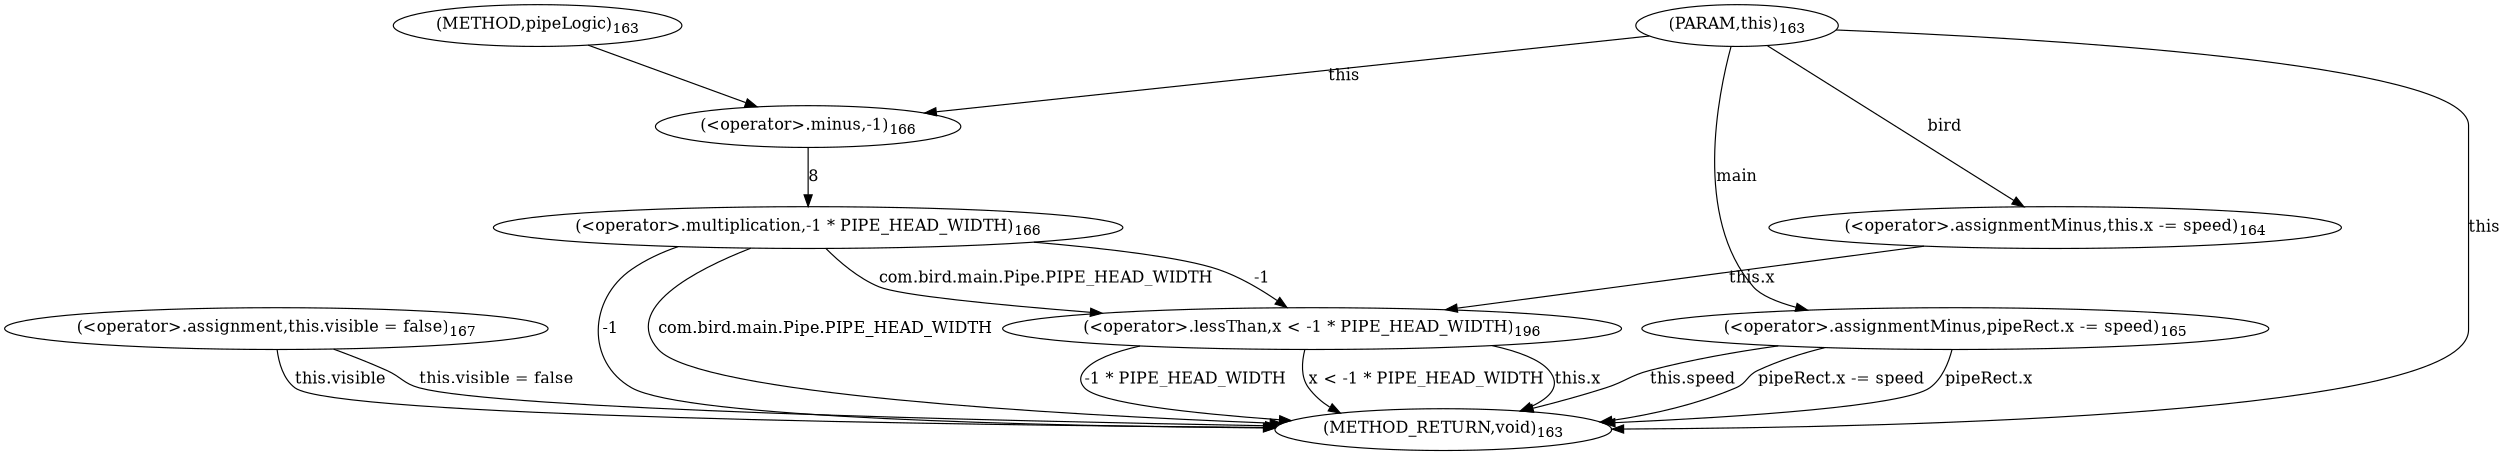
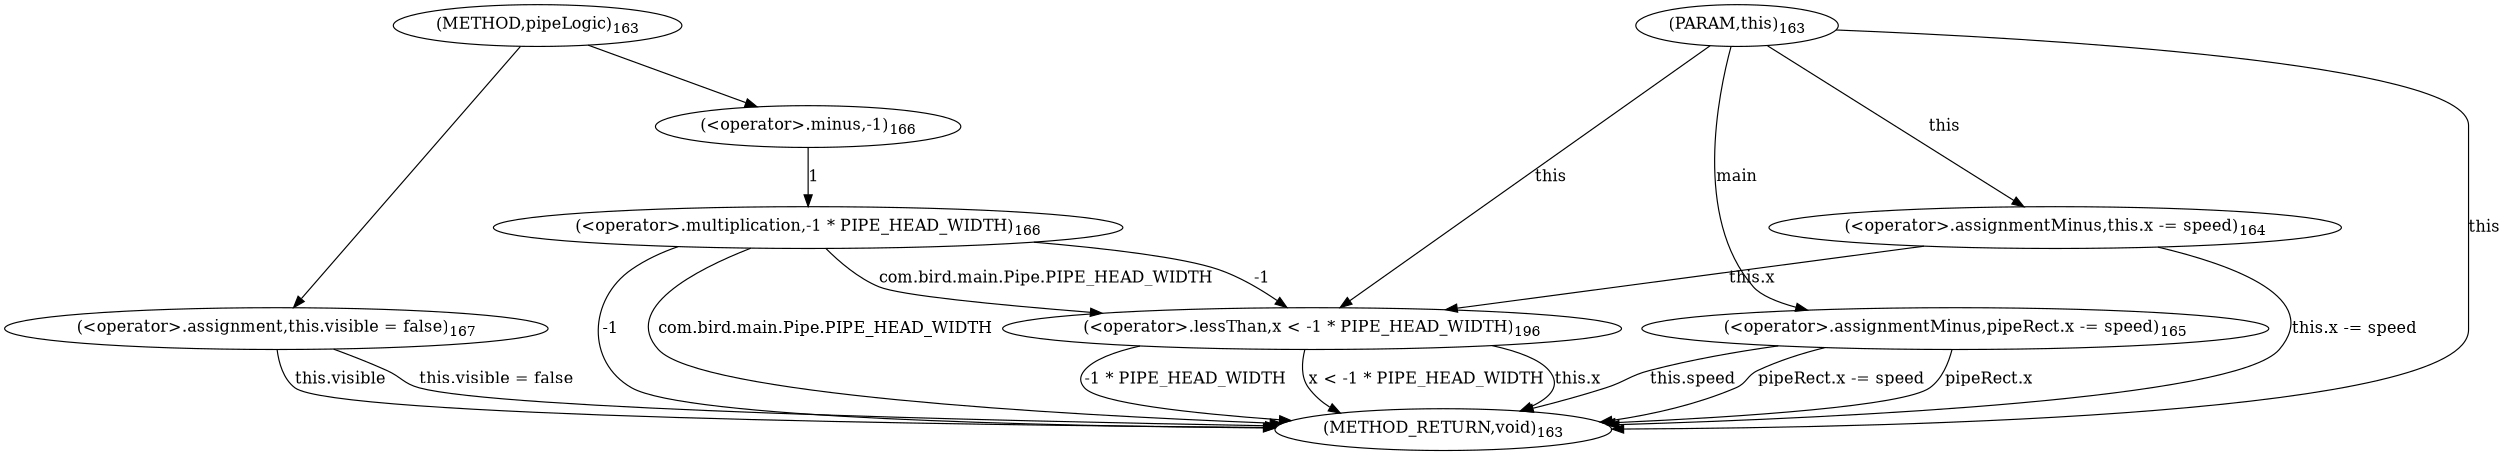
edge "(PARAM,this)" -> "(<operator>.minus,-1)": now "(PARAM,this)" -> "(<operator>.lessThan,x < -1 * PIPE_HEAD_WIDTH)"
edge "(PARAM,this)" -> "(<operator>.assignmentMinus,this.x -= speed)": label "bird" -> "this"
edge "(METHOD,pipeLogic)" -> "(<operator>.assignment,this.visible = false)": added
edge "(<operator>.minus,-1)" -> "(<operator>.multiplication,-1 * PIPE_HEAD_WIDTH)": label "8" -> "1"
edge "(<operator>.assignmentMinus,this.x -= speed)" -> "(METHOD_RETURN,void)": added, label "this.x -= speed"
